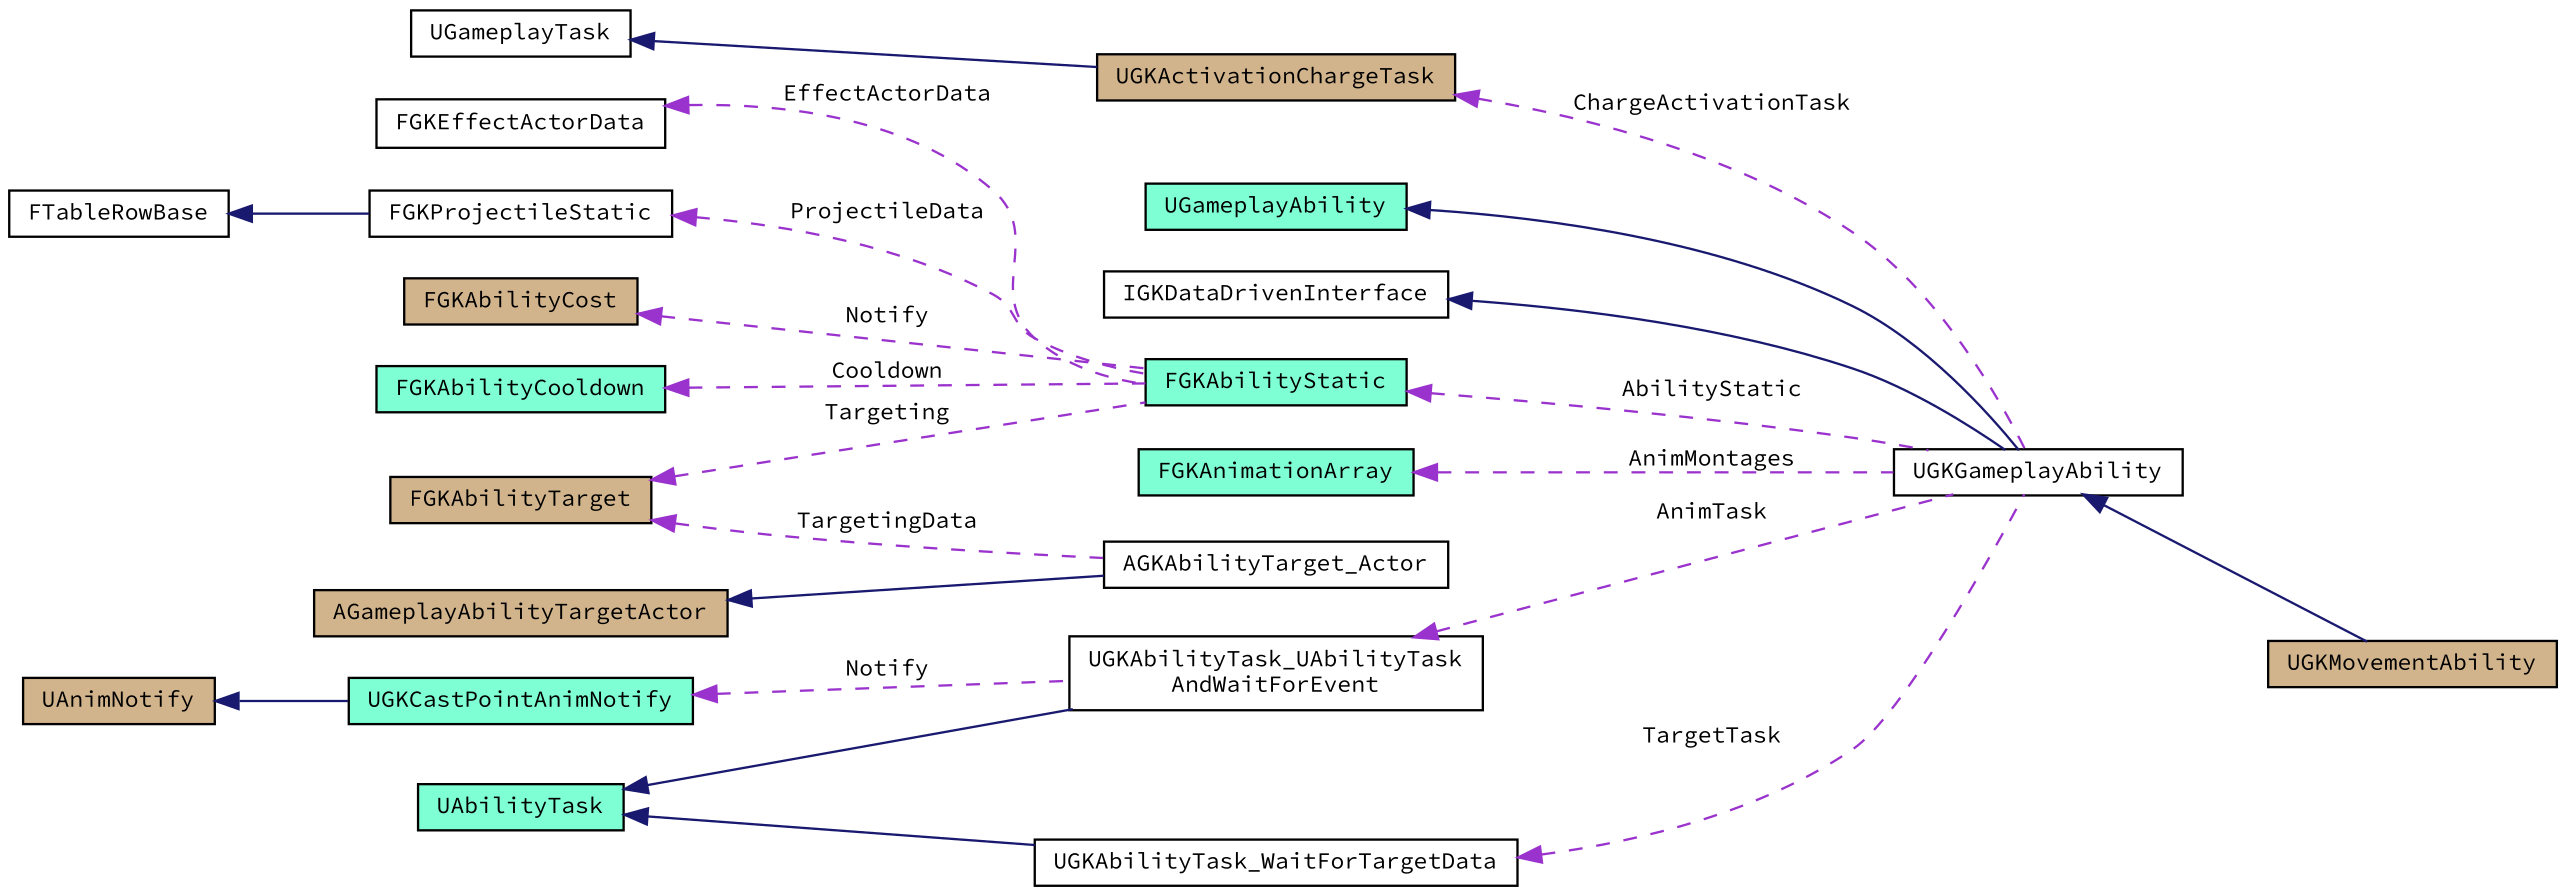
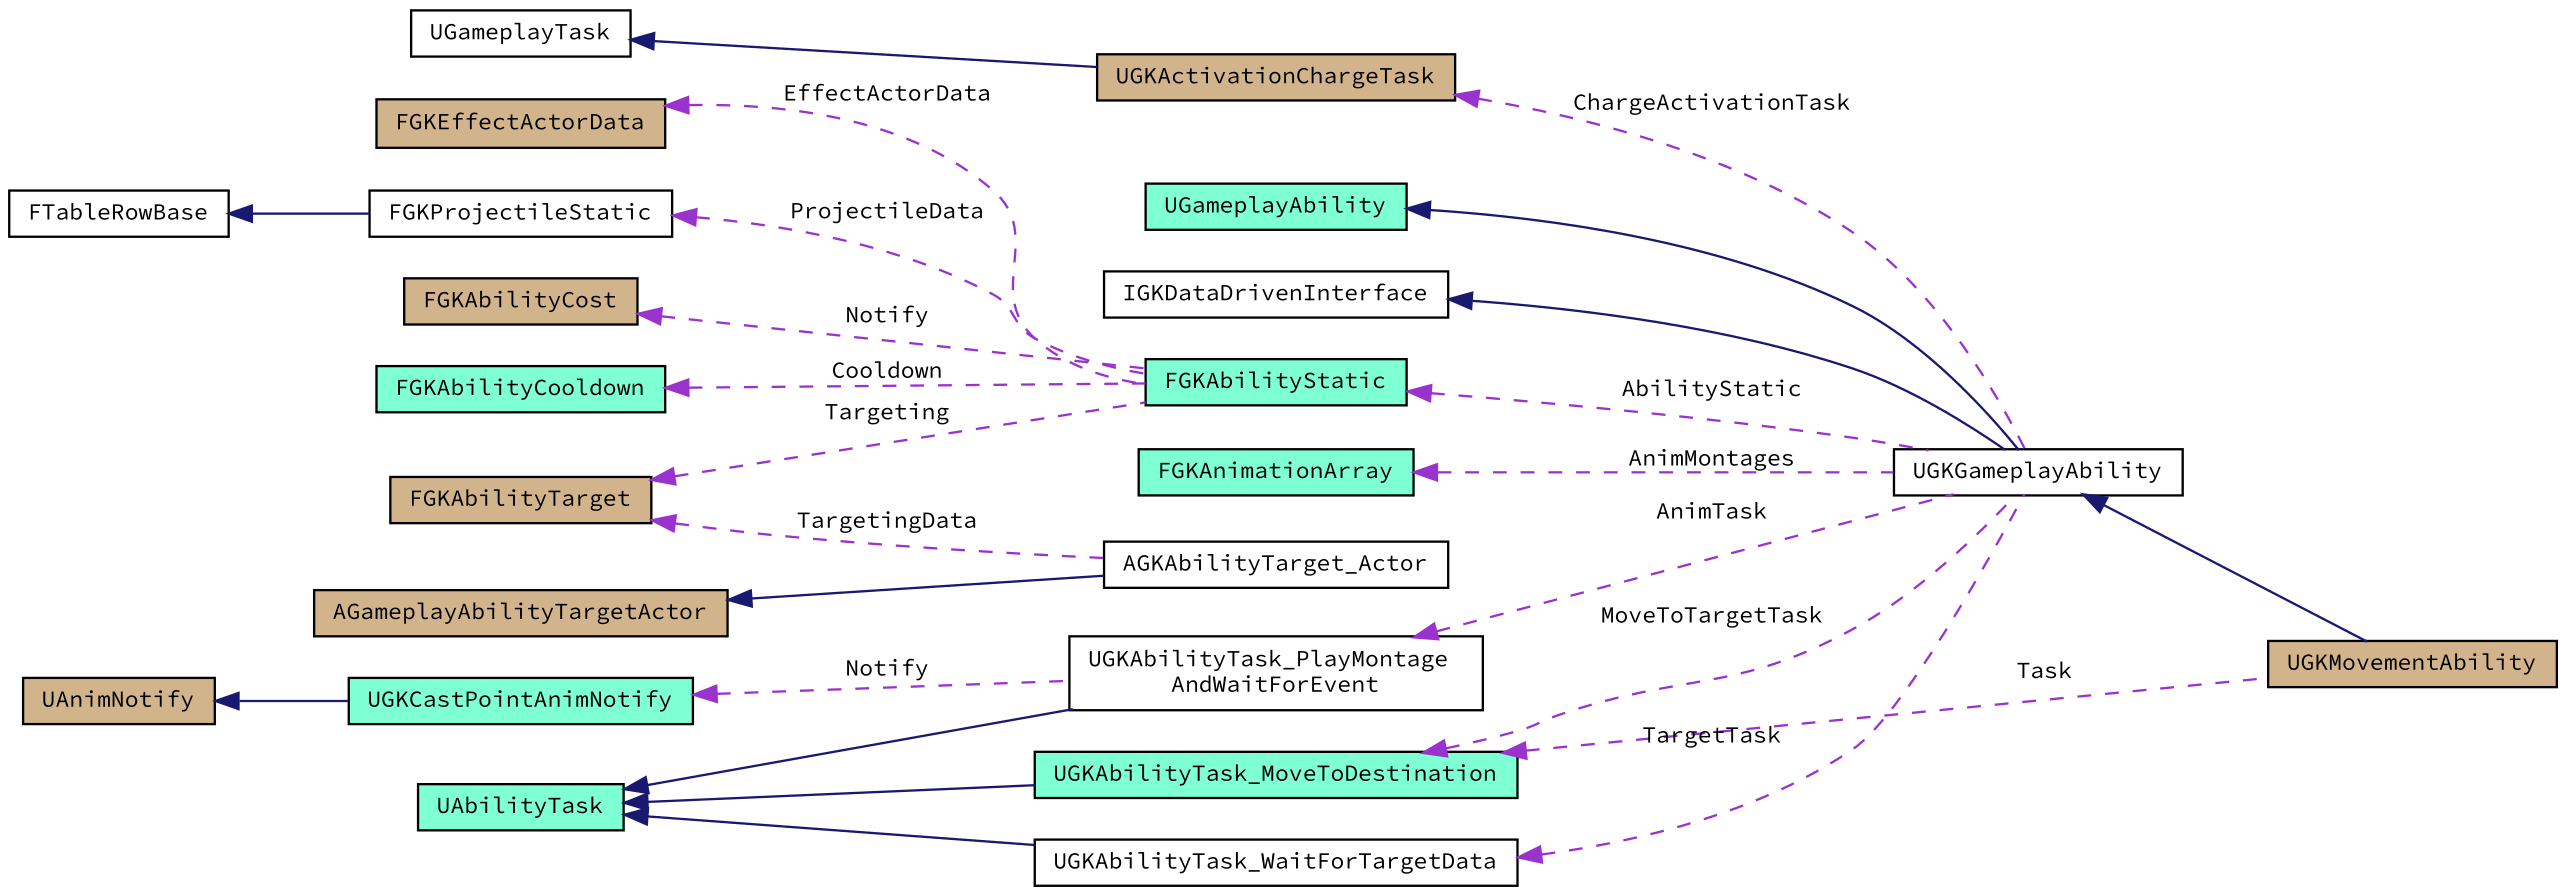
node "FGKEffectActorData": fillcolor white -> tan
node "UGKAbilityTask_UAbilityTask AndWaitForEvent": label "UGKAbilityTask_UAbilityTask AndWaitForEvent" -> "UGKAbilityTask_PlayMontage AndWaitForEvent"
node "UGKAbilityTask_MoveToDestination": added
